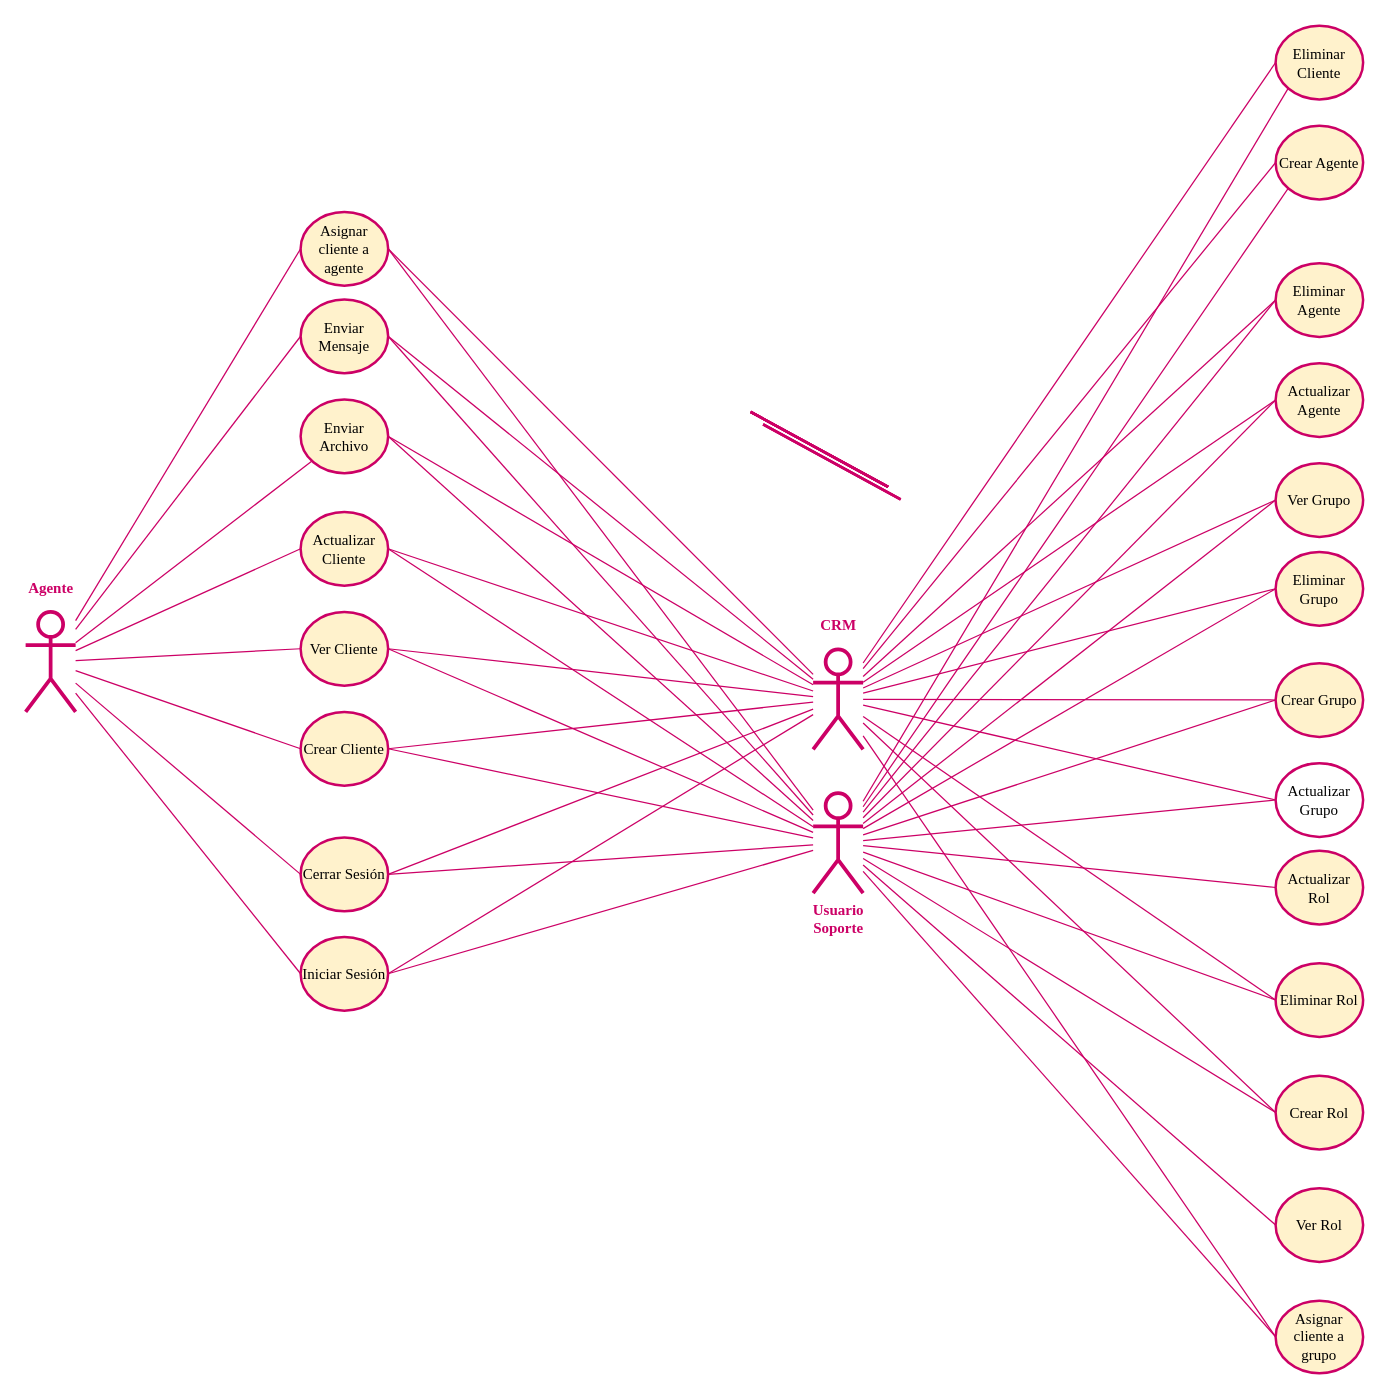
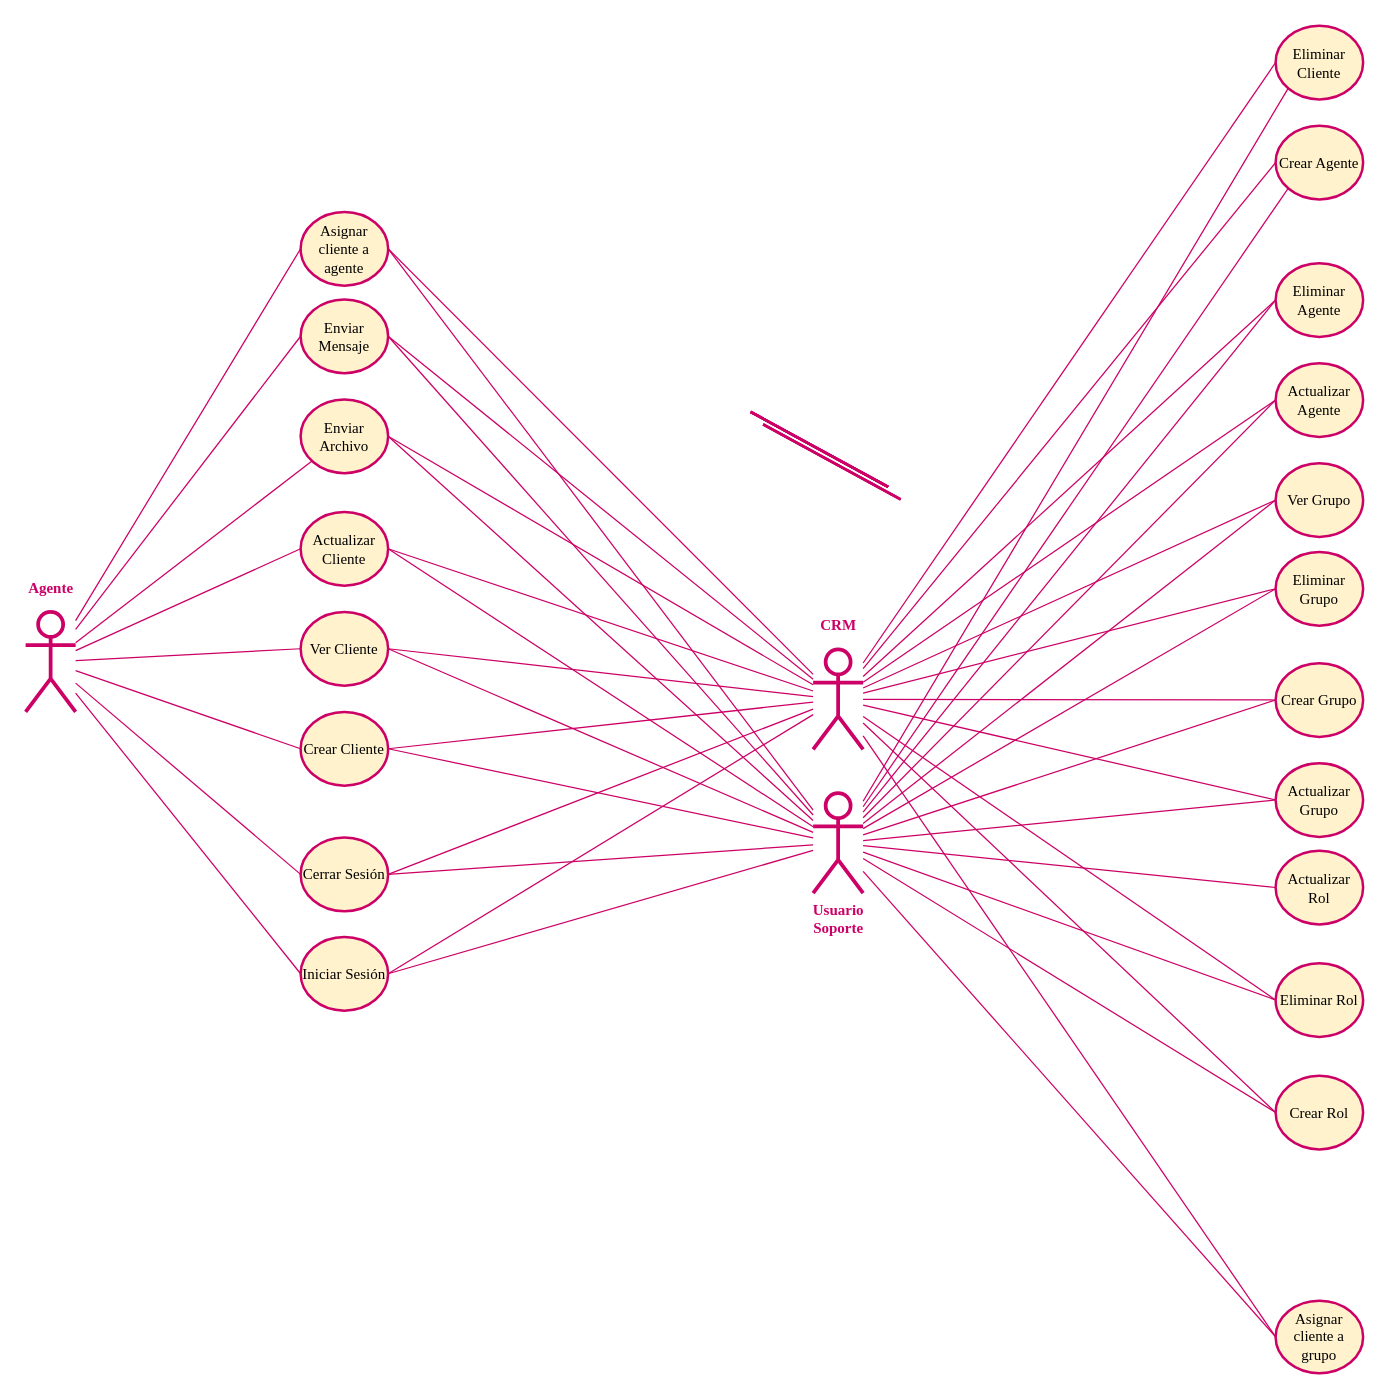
node "Actualizar Grupo": fillcolor #ffffff -> #fff2cc
edge "Usuario Soporte" -- "Ver Rol": removed
node "Ver Rol": removed
